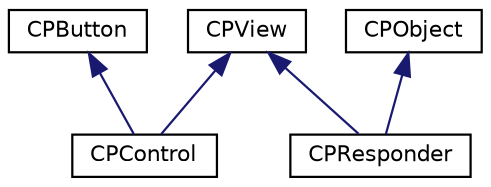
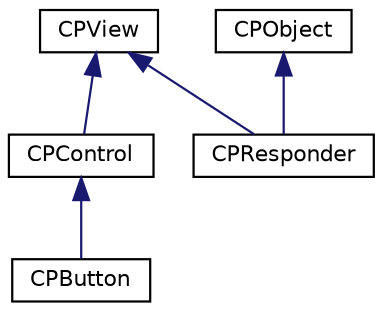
edge "CPControl" -> "CPButton": reversed
